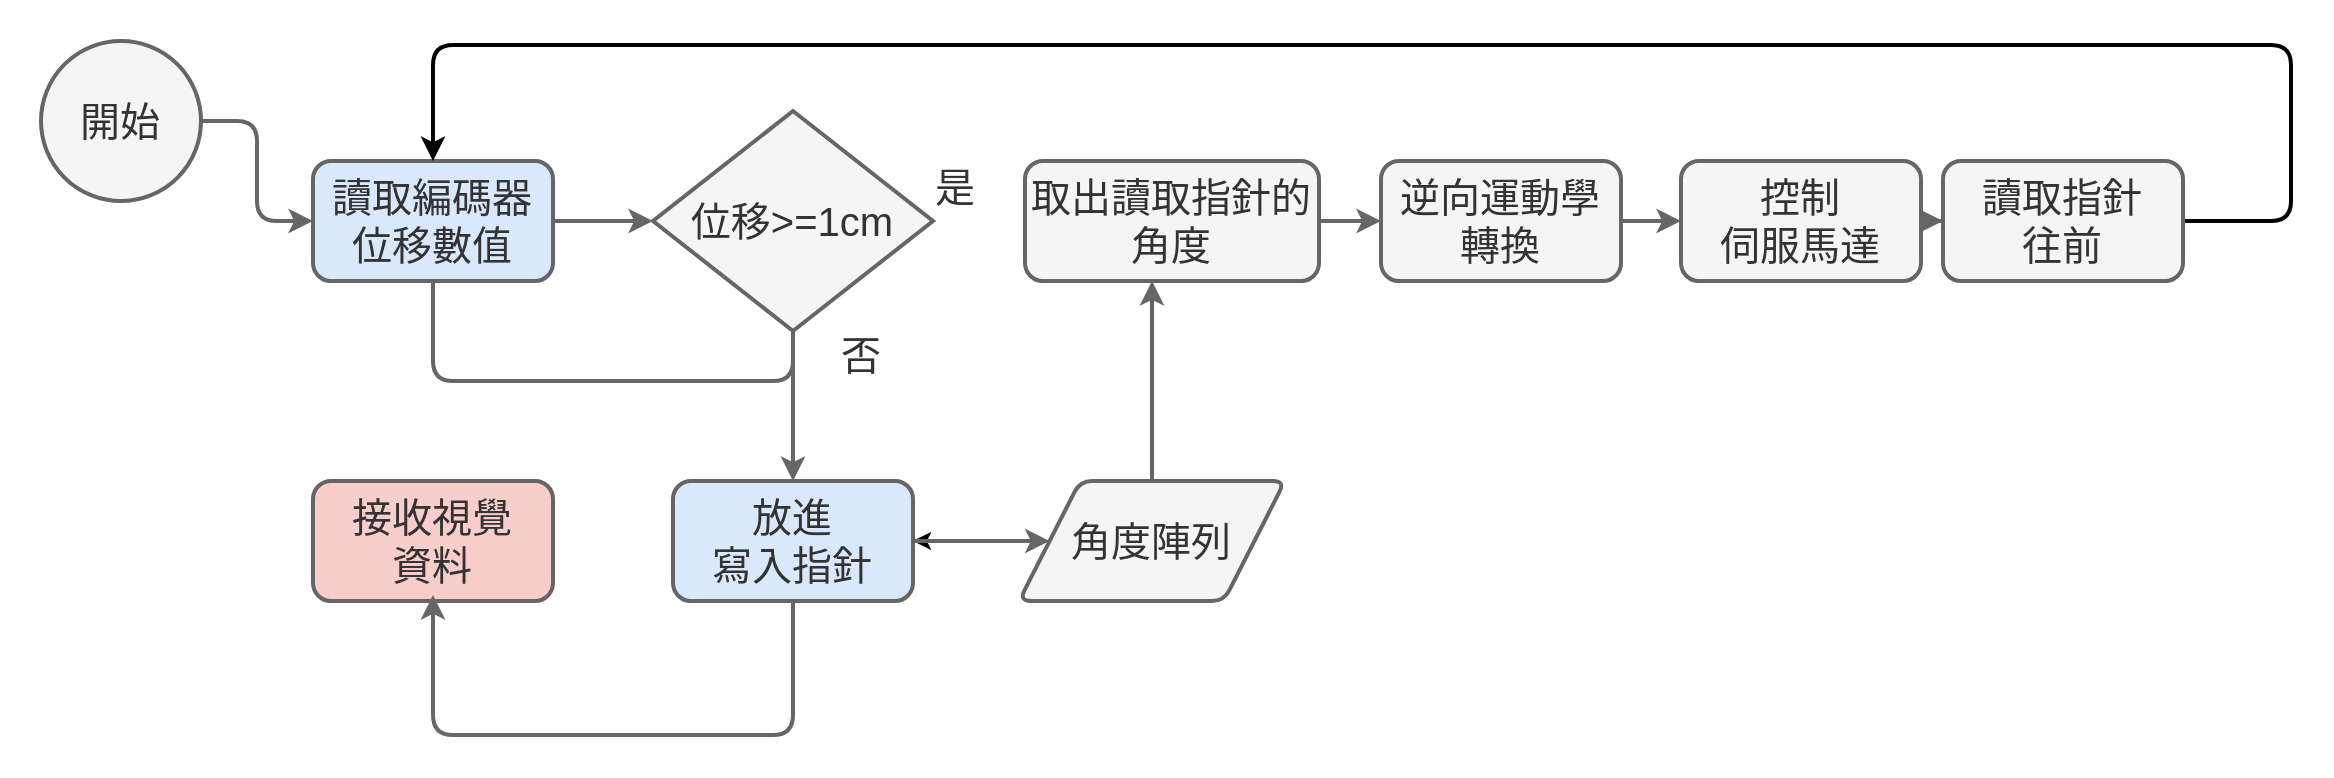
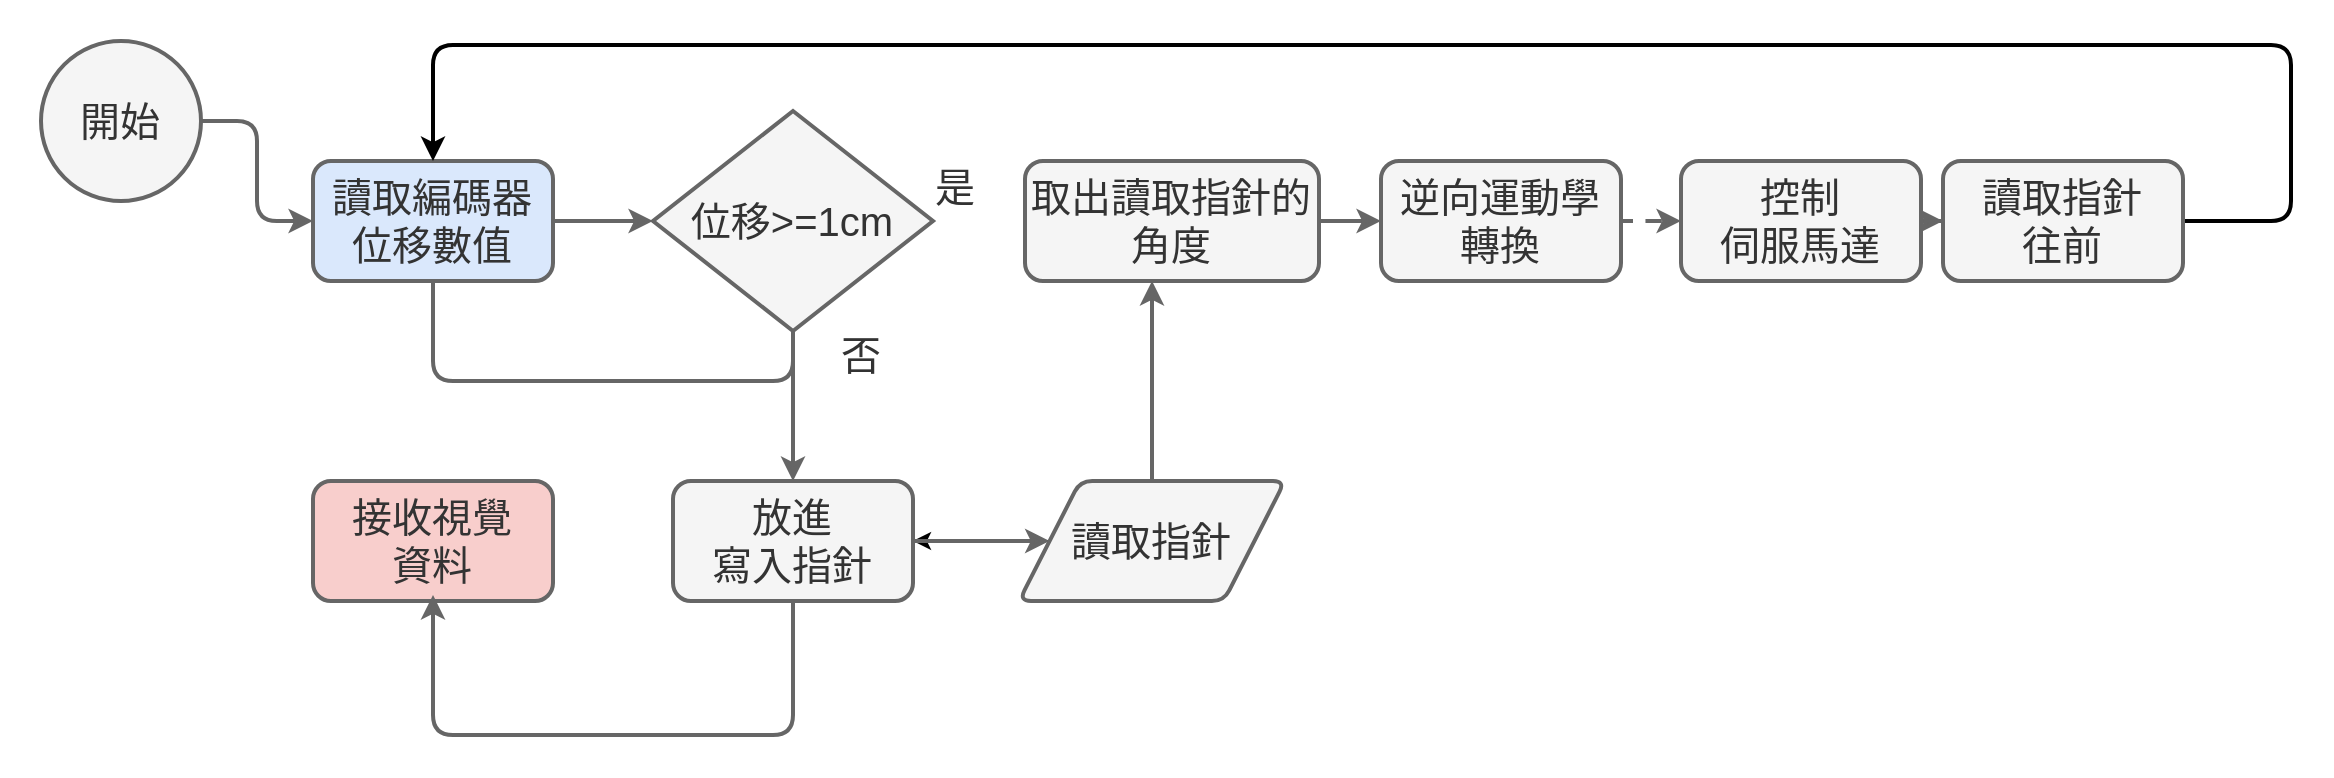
edge "逆向運動學轉換" -> "控制 伺服馬達": style solid -> dashed
node "放進 寫入指針": fillcolor #dae8fc -> #f5f5f5
node "角度陣列": label "角度陣列" -> "讀取指針"
